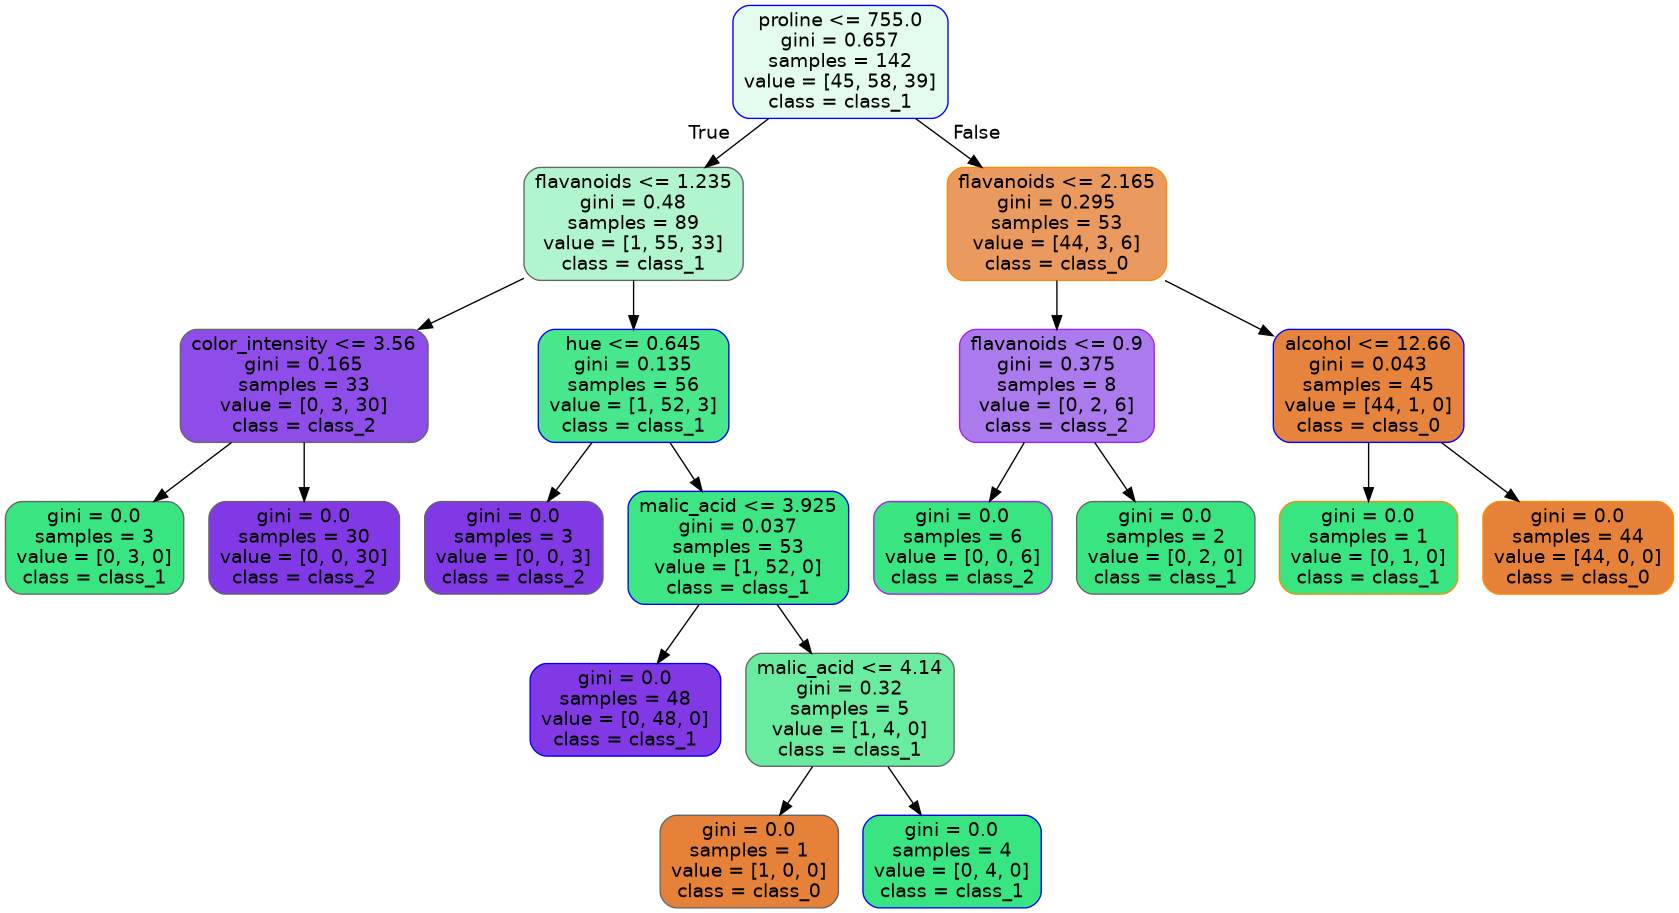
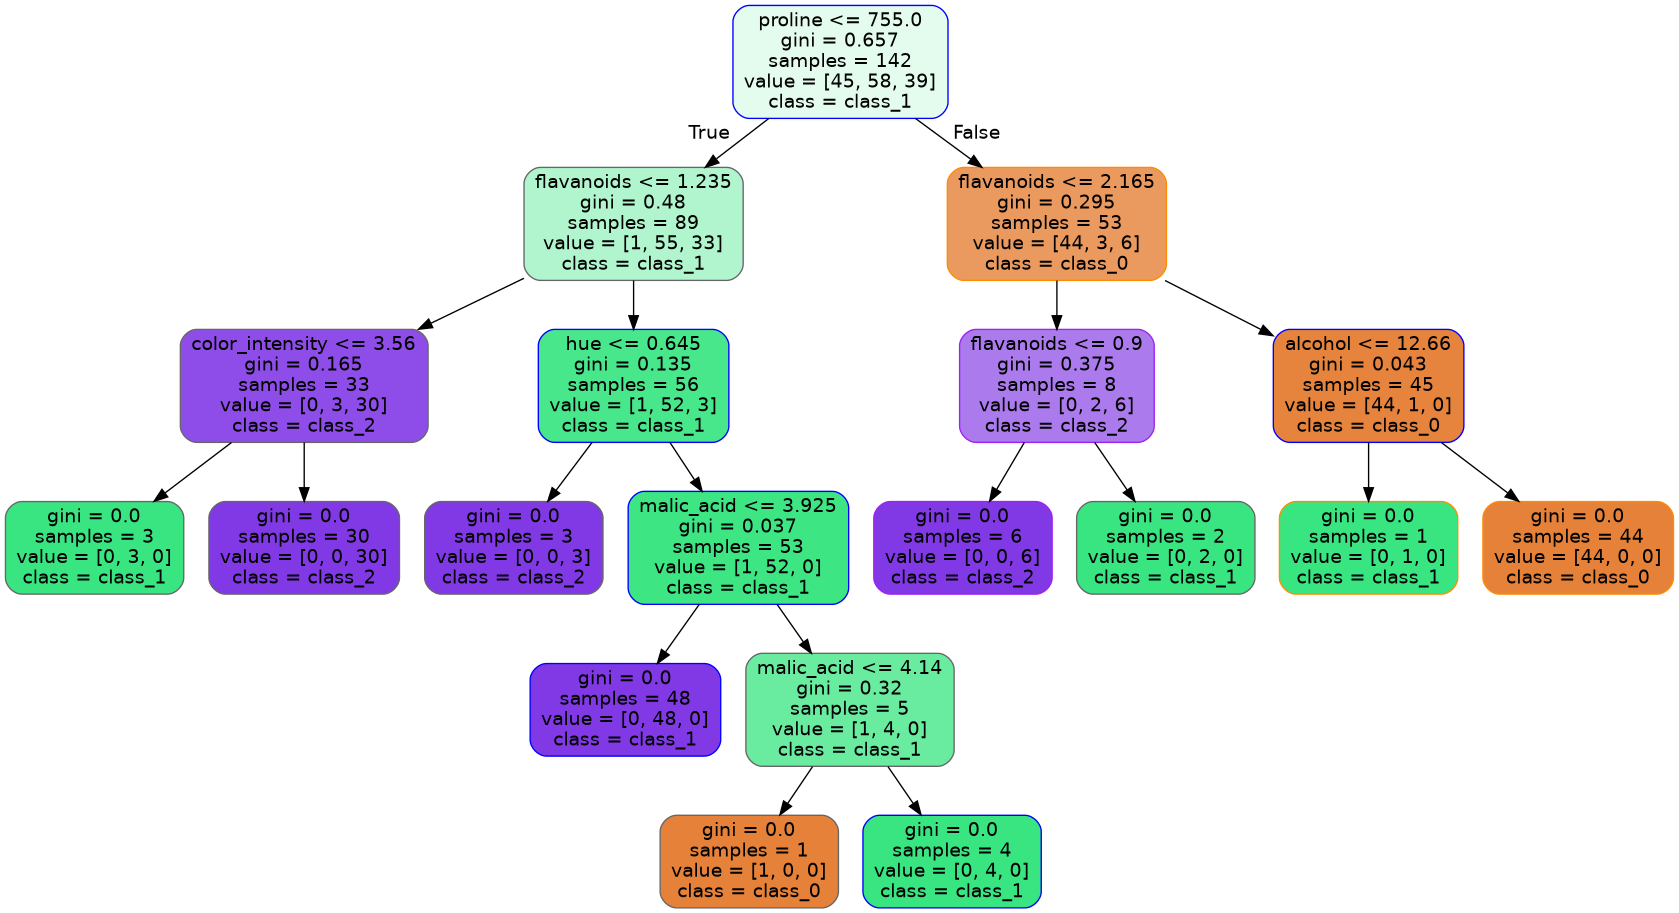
node "gini = 0.0 samples = 6 value = [0, 0, 6] class = class_2": fillcolor #39e581 -> #8139e5
